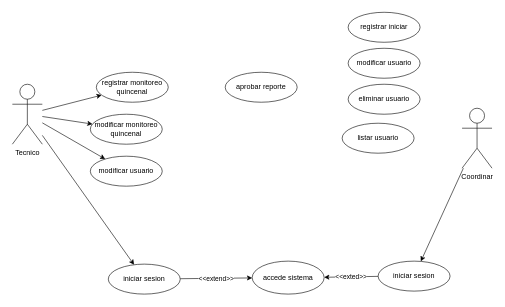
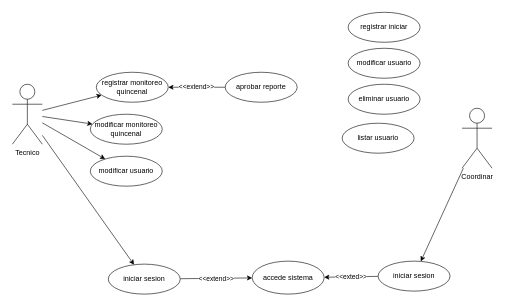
edge "aprobar reporte" -> "registrar monitoreo quincenal": added, label "<<extend>>"
